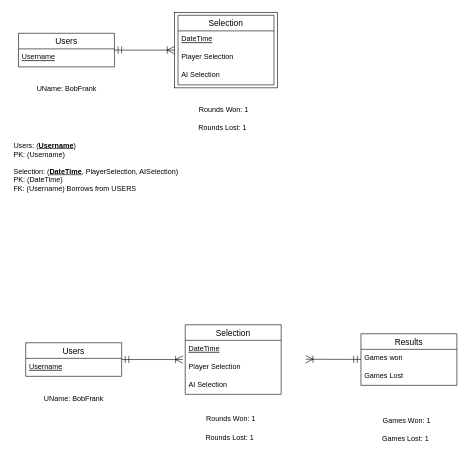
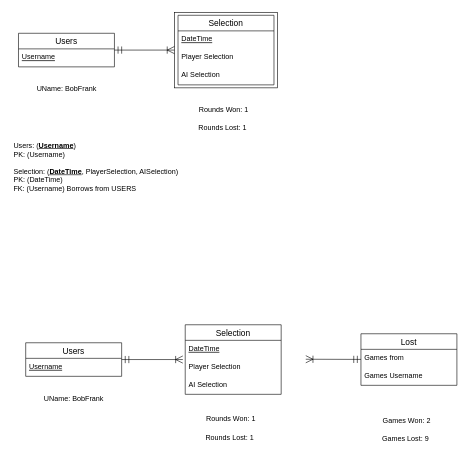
node "Results": label "Results" -> "Lost"
node "Games won": label "Games won" -> "Games from"
node "Games Lost": label "Games Lost" -> "Games Username"
node "Games Won: 1": label "Games Won: 1" -> "Games Won: 2"
node "Games Lost: 1": label "Games Lost: 1" -> "Games Lost: 9"
